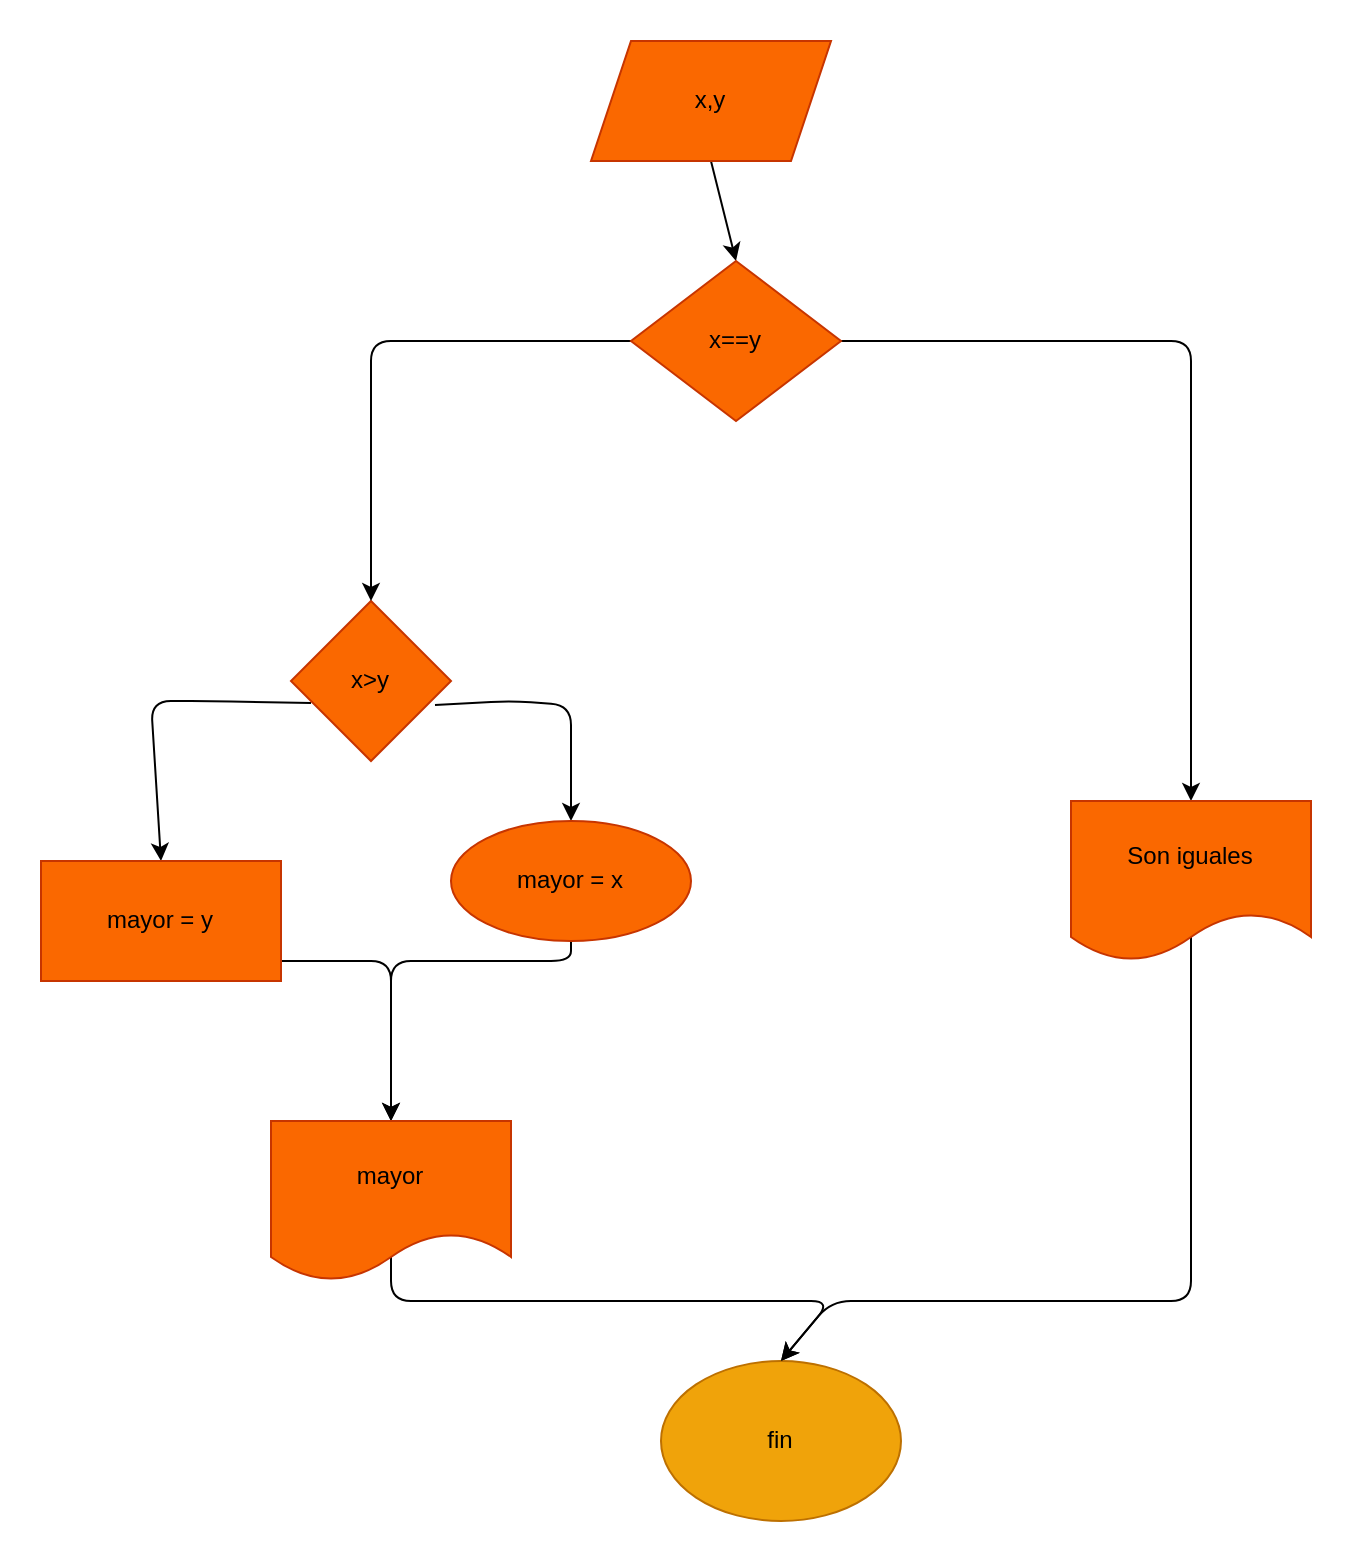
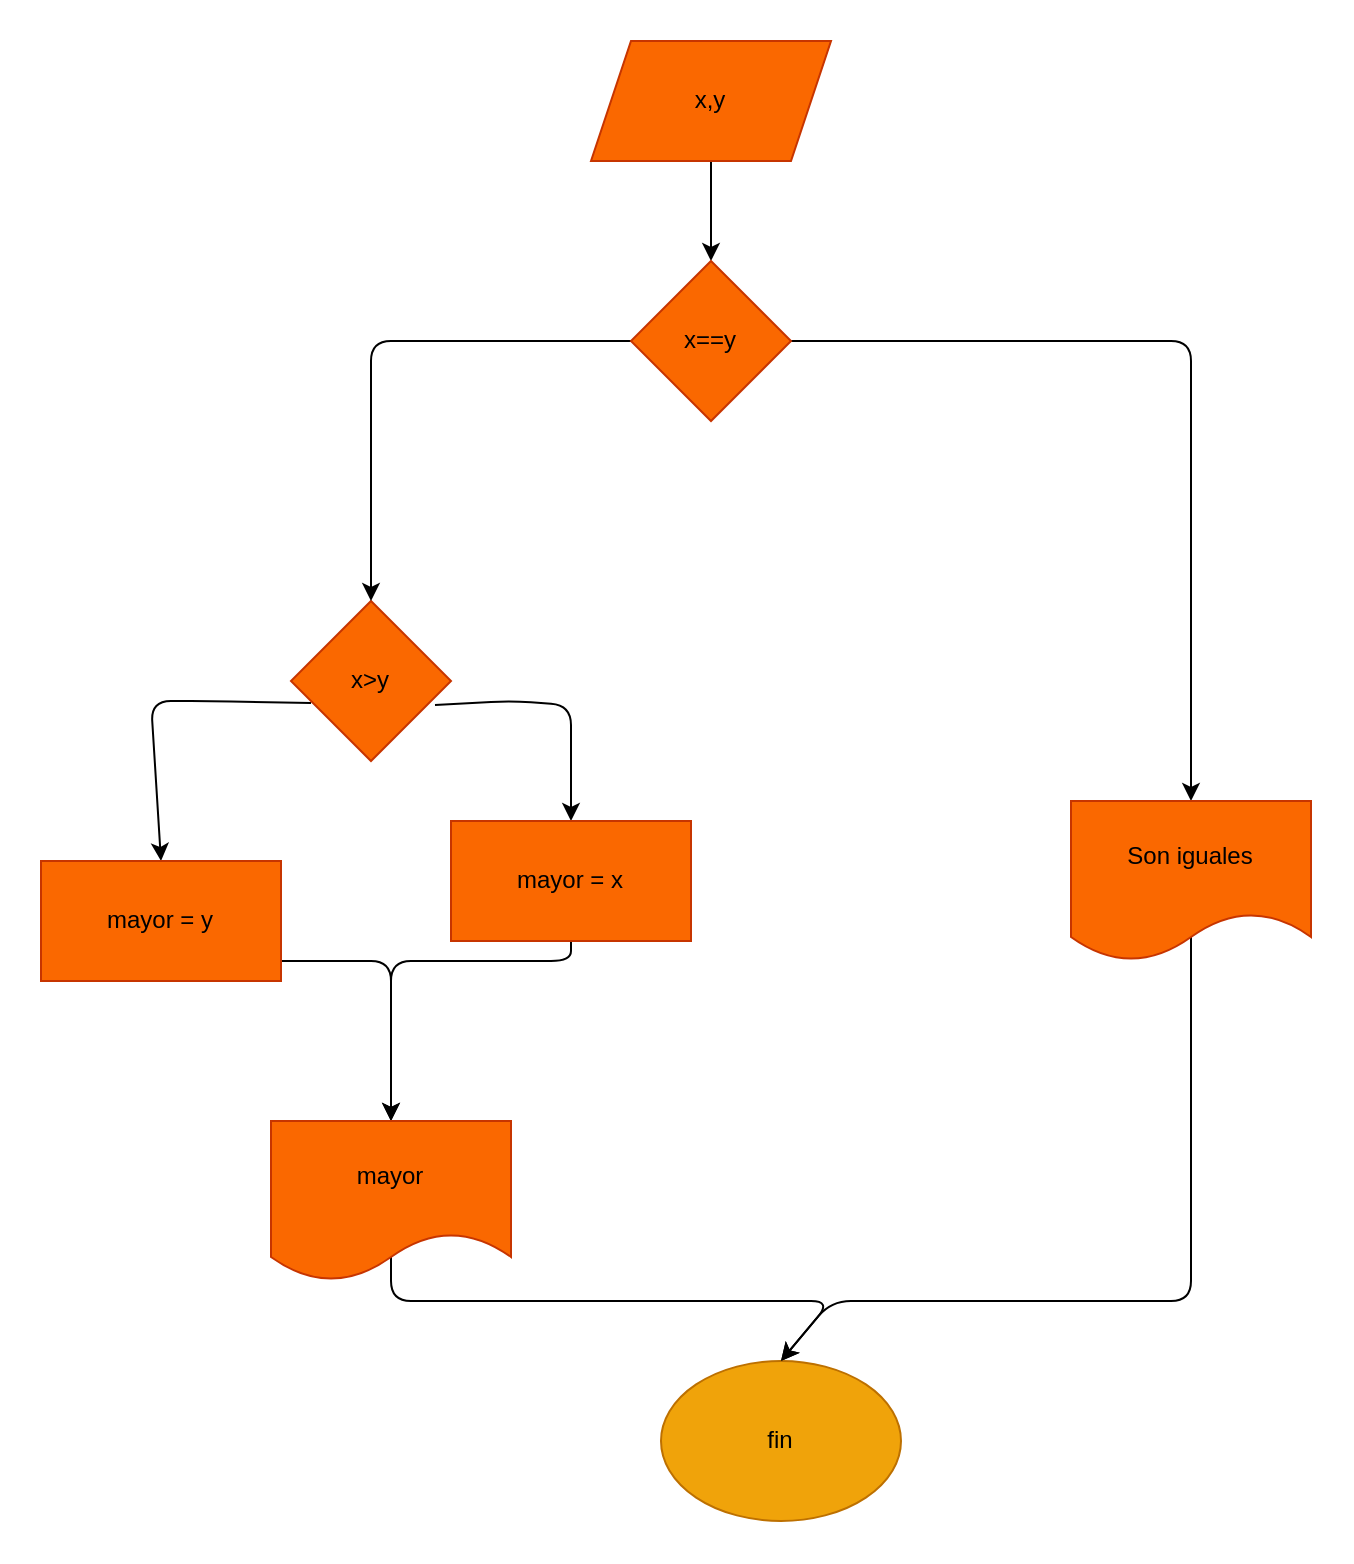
node "x==y": size 210x160 -> 160x160
node "mayor = x": shape ellipse -> rectangle
